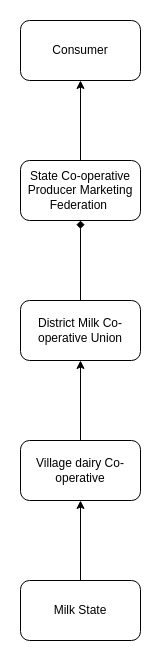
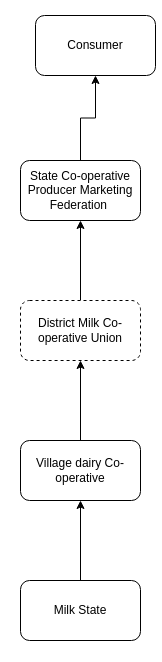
node "Consumer": moved (81, 51) -> (96, 46)
edge "District Milk Co-operative Union" -> "State Co-operative Producer Marketing Federation": arrowhead diamond -> classic
node "District Milk Co-operative Union": style solid -> dashed
